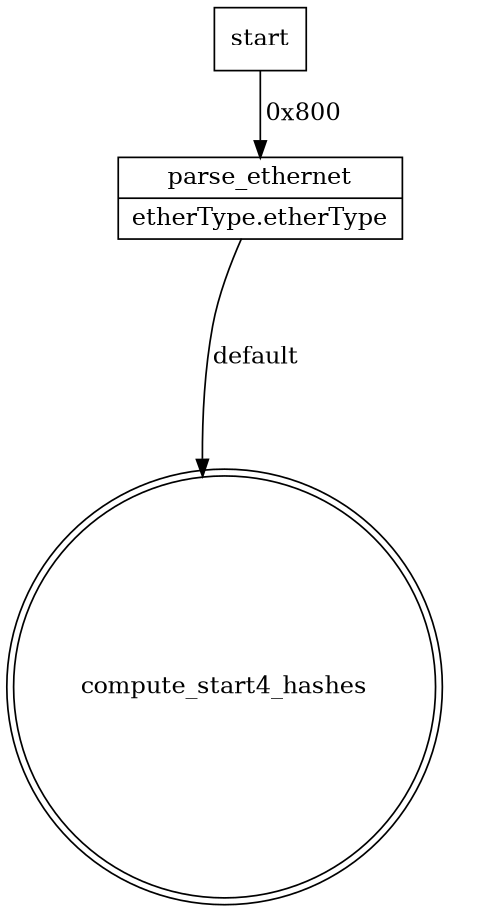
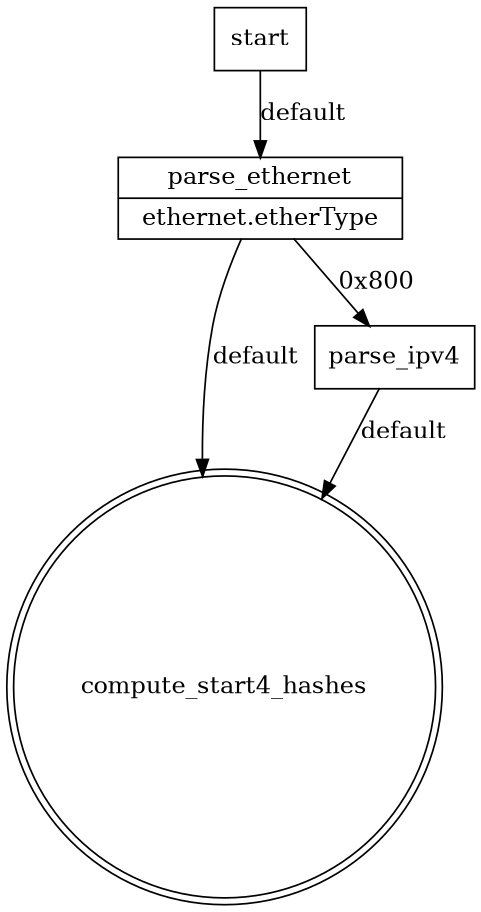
edge "start" -> "parse_ethernet": label "0x800" -> "default"
node "parse_ethernet": text "etherType.etherType" -> "ethernet.etherType"
node "parse_ipv4": added
